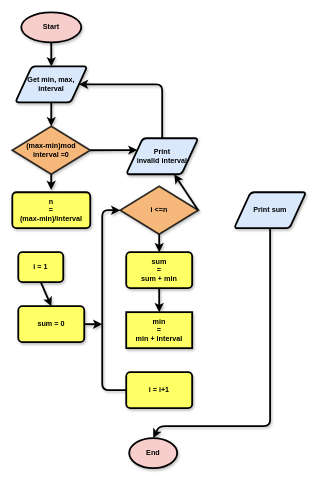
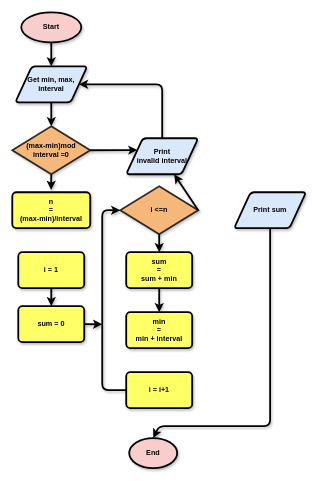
node "i = 1": size 45x30 -> 66x36
node "min = min + interval": shape rectangle -> rounded rectangle
